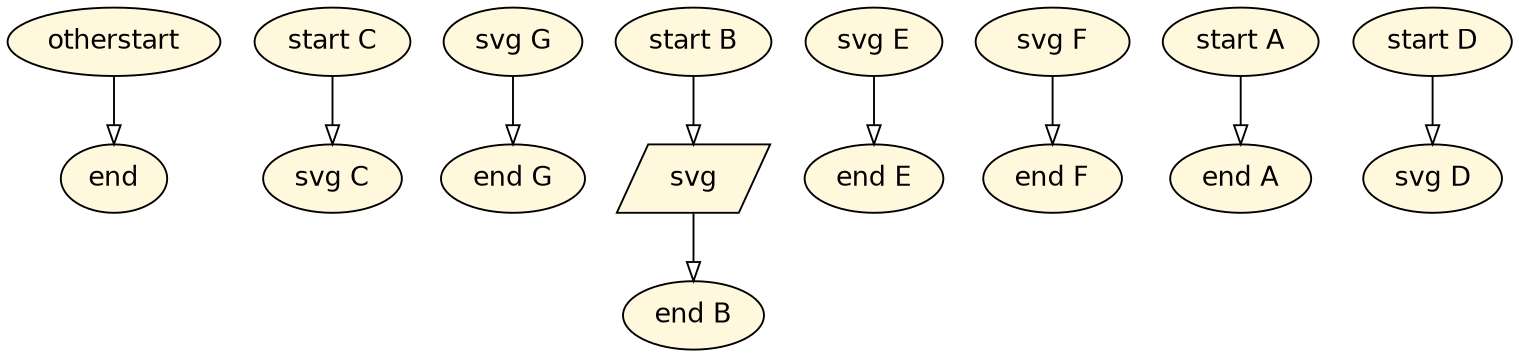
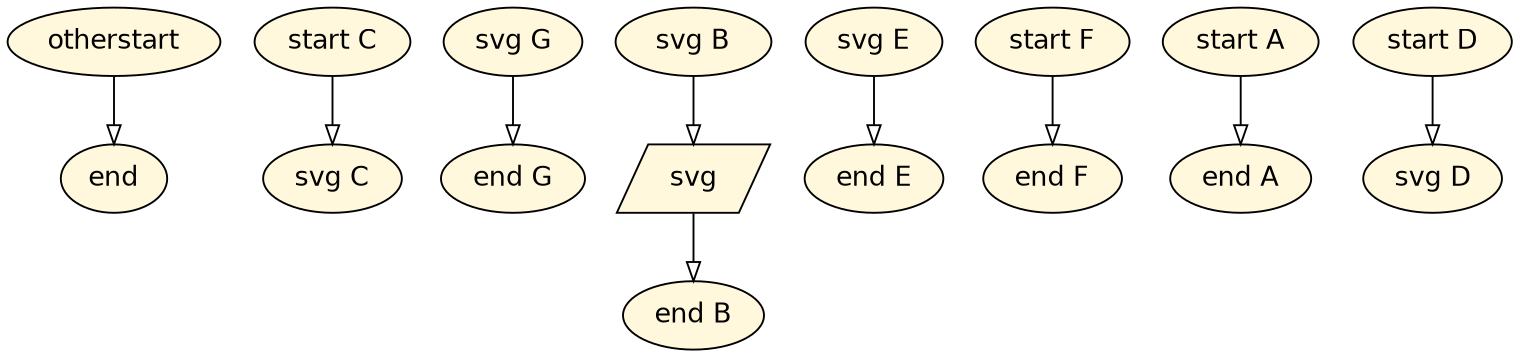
node "start B": label "start B" -> "svg B"
node "svg F": label "svg F" -> "start F"
